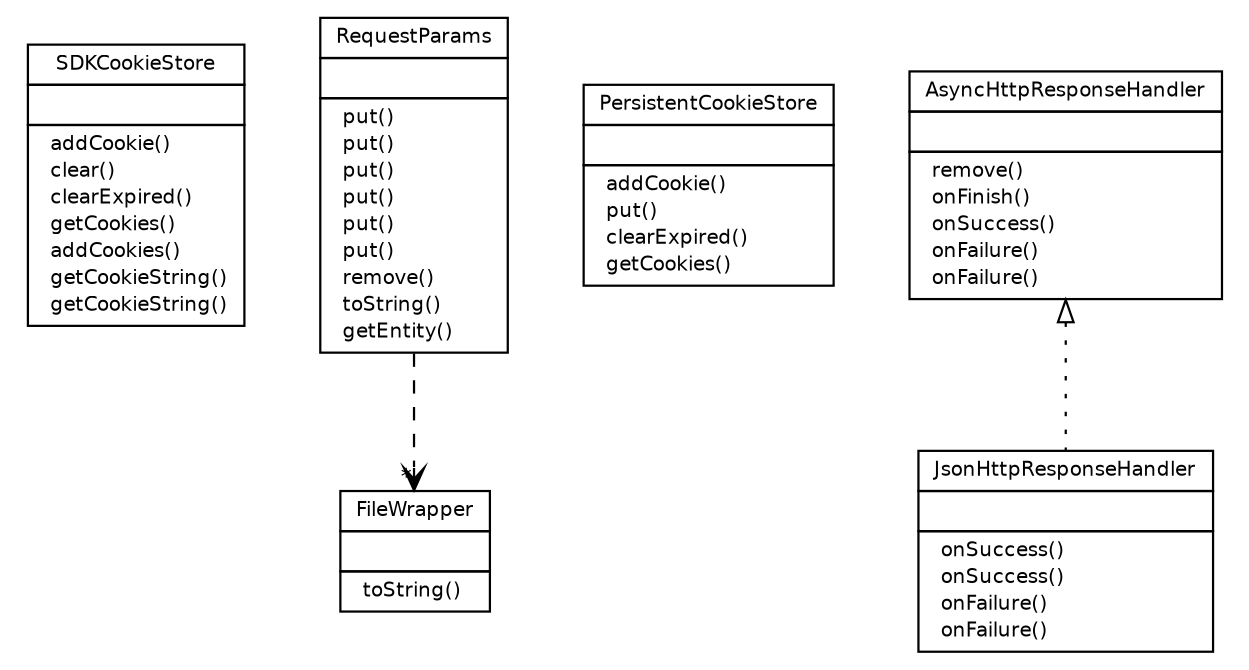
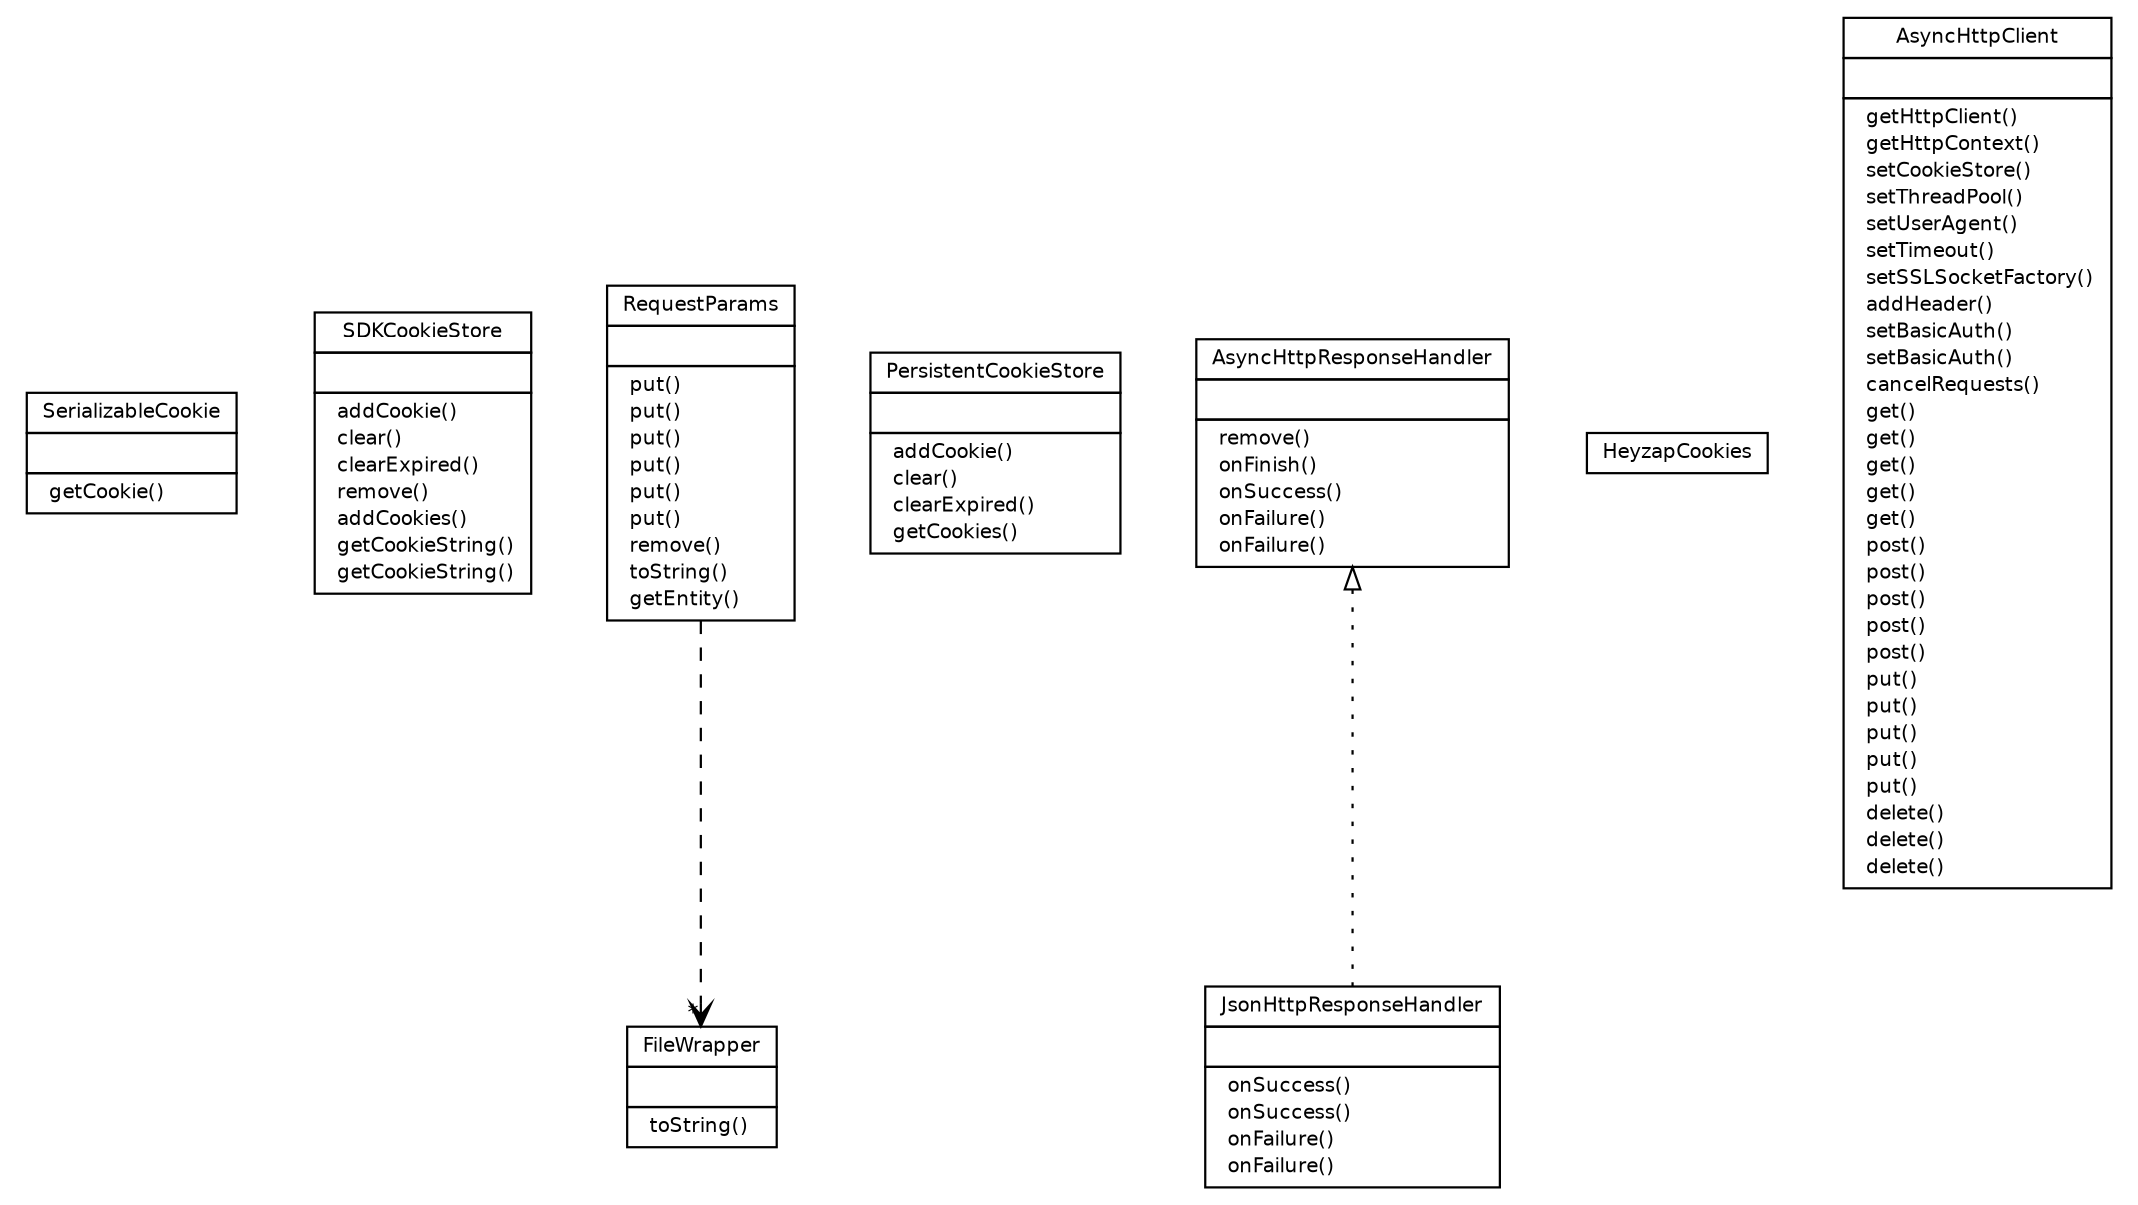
node "PersistentCookieStore": text "put()" -> "clear()"
node "SDKCookieStore": text "getCookies()" -> "remove()"
node "SerializableCookie": added
node "HeyzapCookies": added
node "AsyncHttpClient": added
